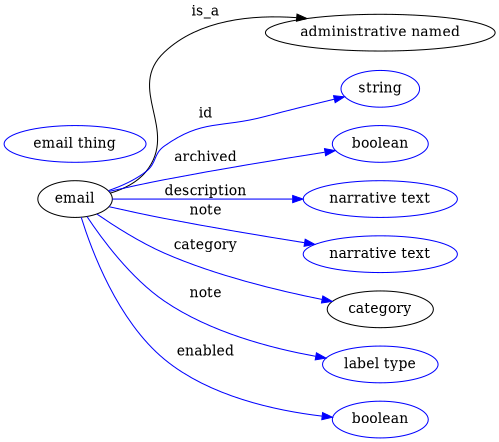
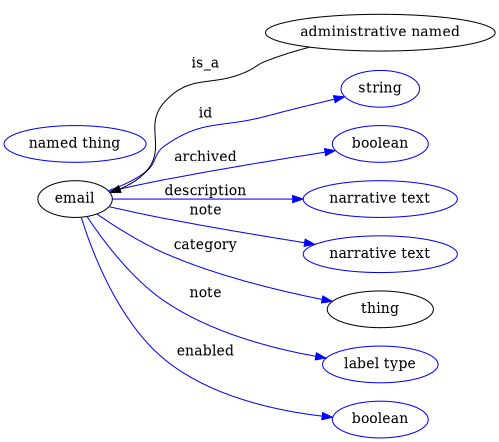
edge "email" -> "administrative named": reversed
node "email thing": label "email thing" -> "named thing"
node "category": label "category" -> "thing"
